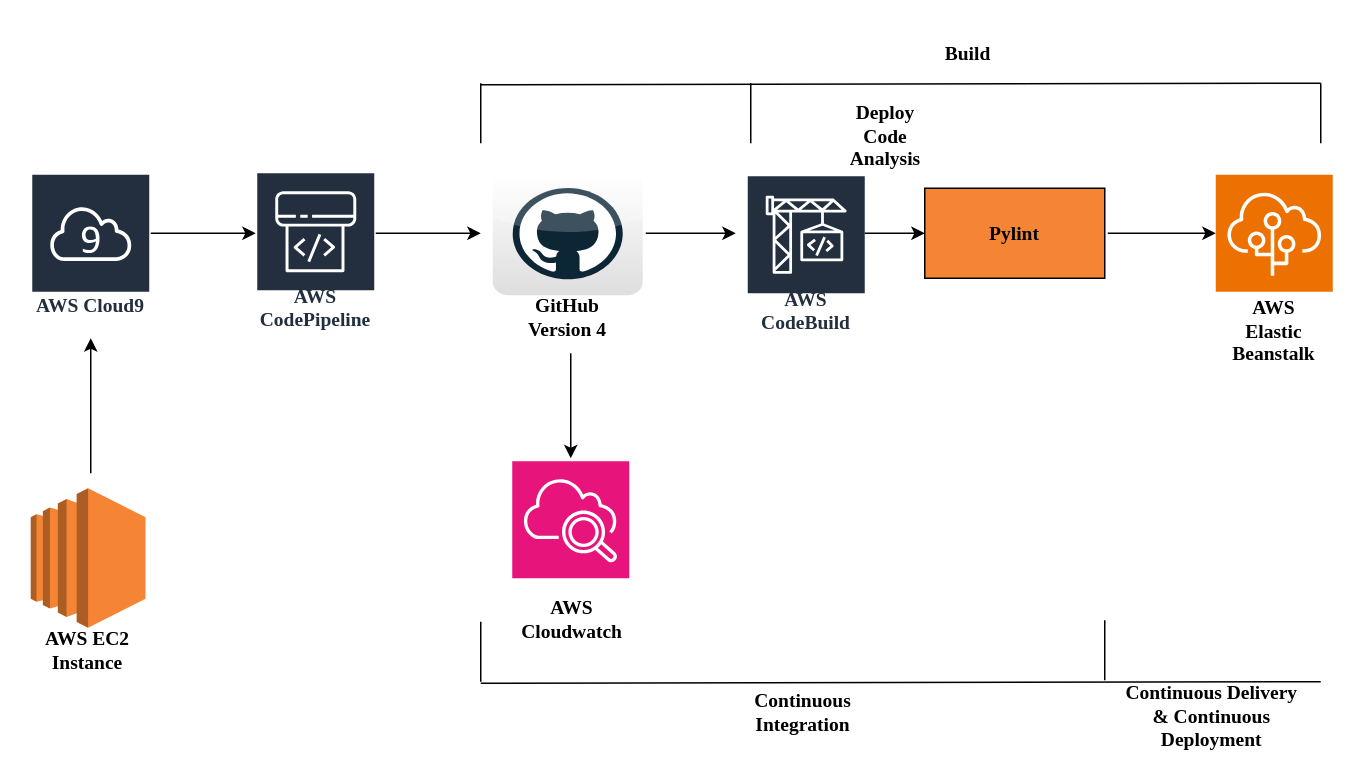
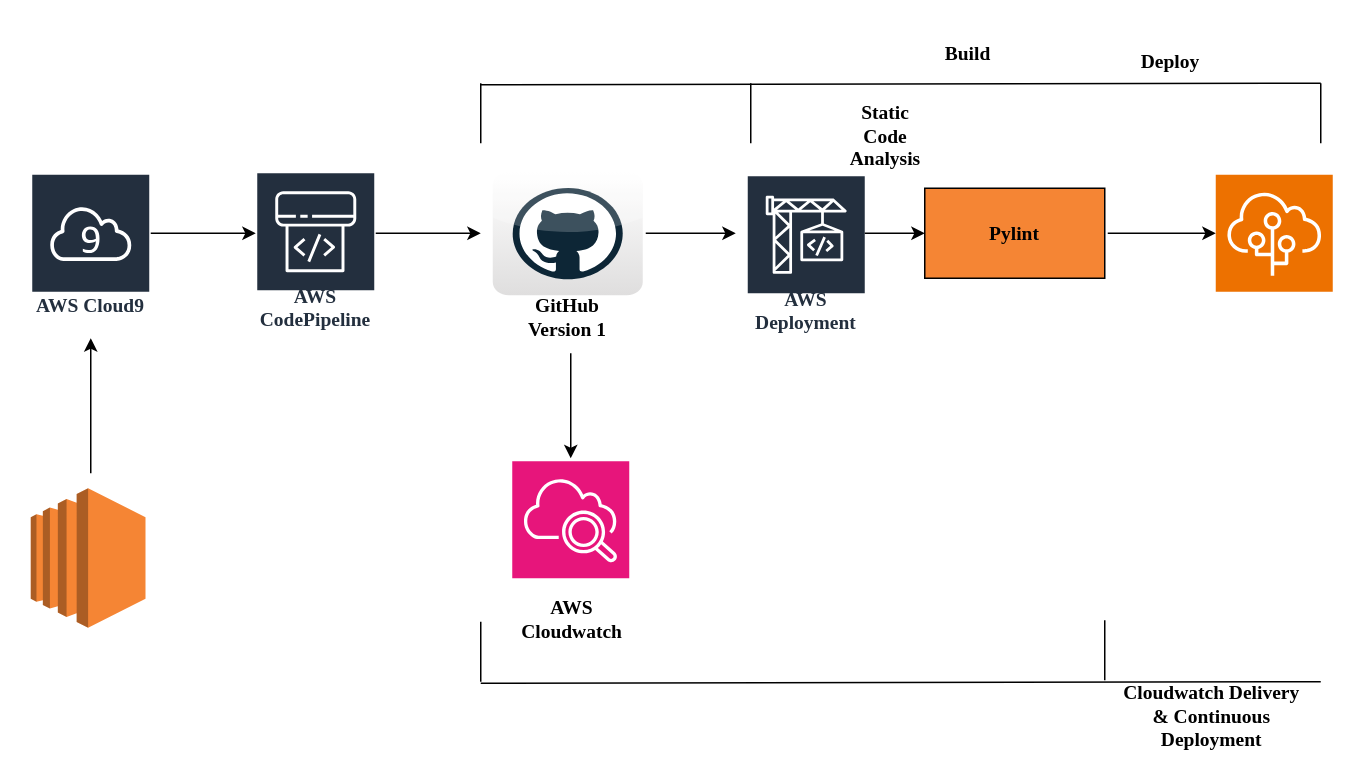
node "Deploy": added
node "Deploy Code Analysis": label "Deploy Code Analysis" -> "Static Code Analysis"
node "AWS CodeBuild": label "AWS CodeBuild" -> "AWS Deployment"
node "GitHub Version 4": label "GitHub Version 4" -> "GitHub Version 1"
node "AWS Elastic Beanstalk": removed
node "AWS EC2 Instance": removed
node "Continuous Integration": removed
node "Continuous Delivery & Continuous Deployment": label "Continuous Delivery & Continuous Deployment" -> "Cloudwatch Delivery & Continuous Deployment"
